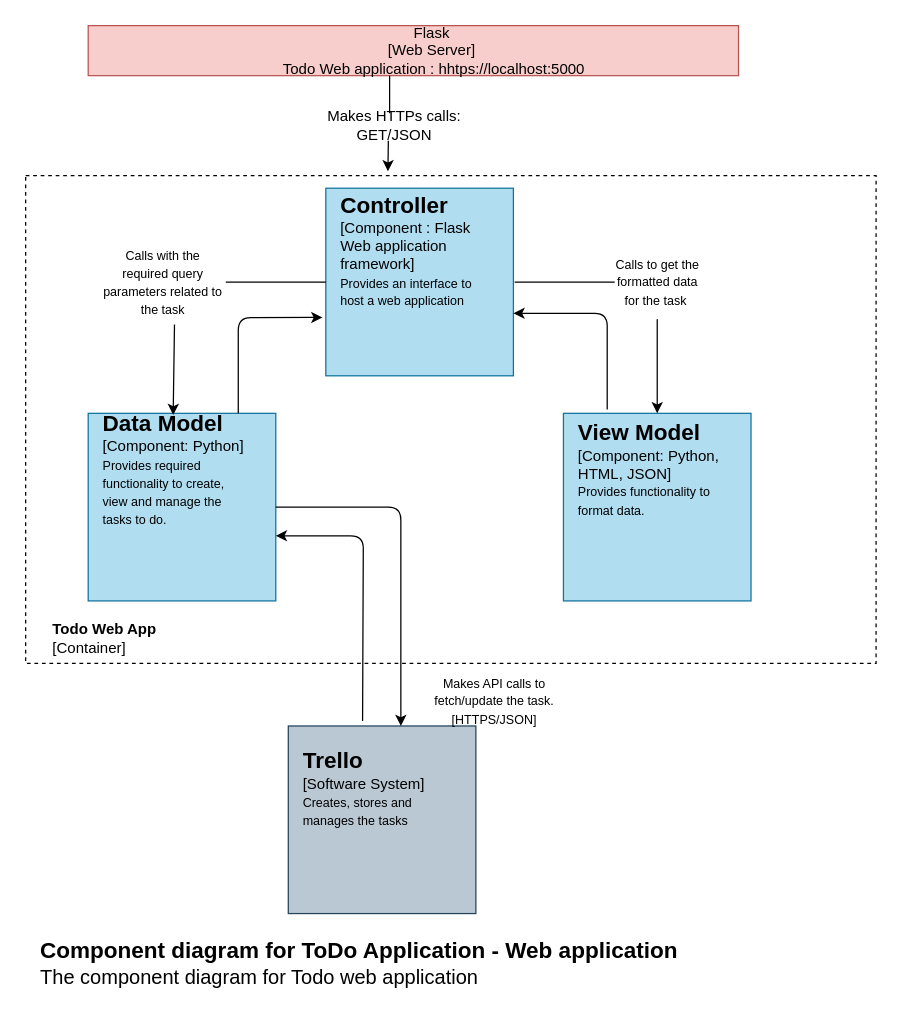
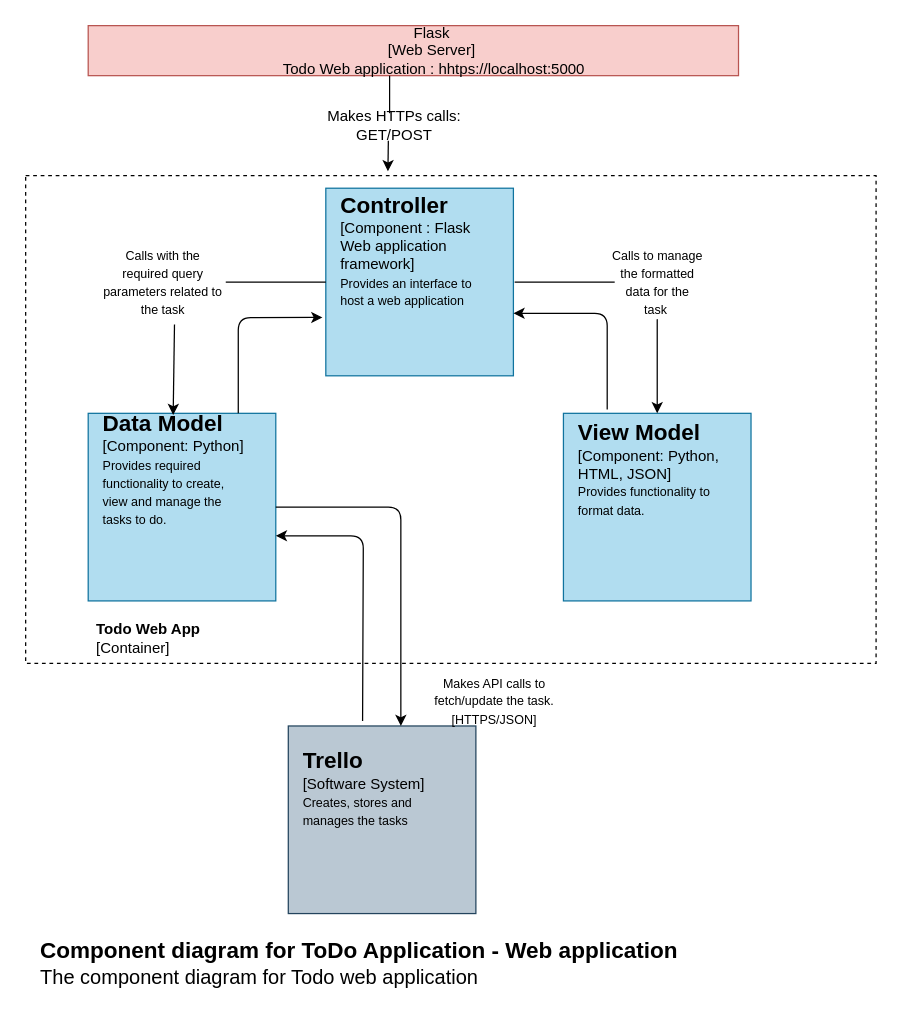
node "Makes HTTPs calls: GET/JSON": label "Makes HTTPs calls: GET/JSON" -> "Makes HTTPs calls: GET/POST"
node "Calls to get the formatted data for the task": label "Calls to get the formatted data for the task" -> "Calls to manage the formatted data for the task"
node "Todo Web App [Container]": moved (107, 638) -> (151, 638)
